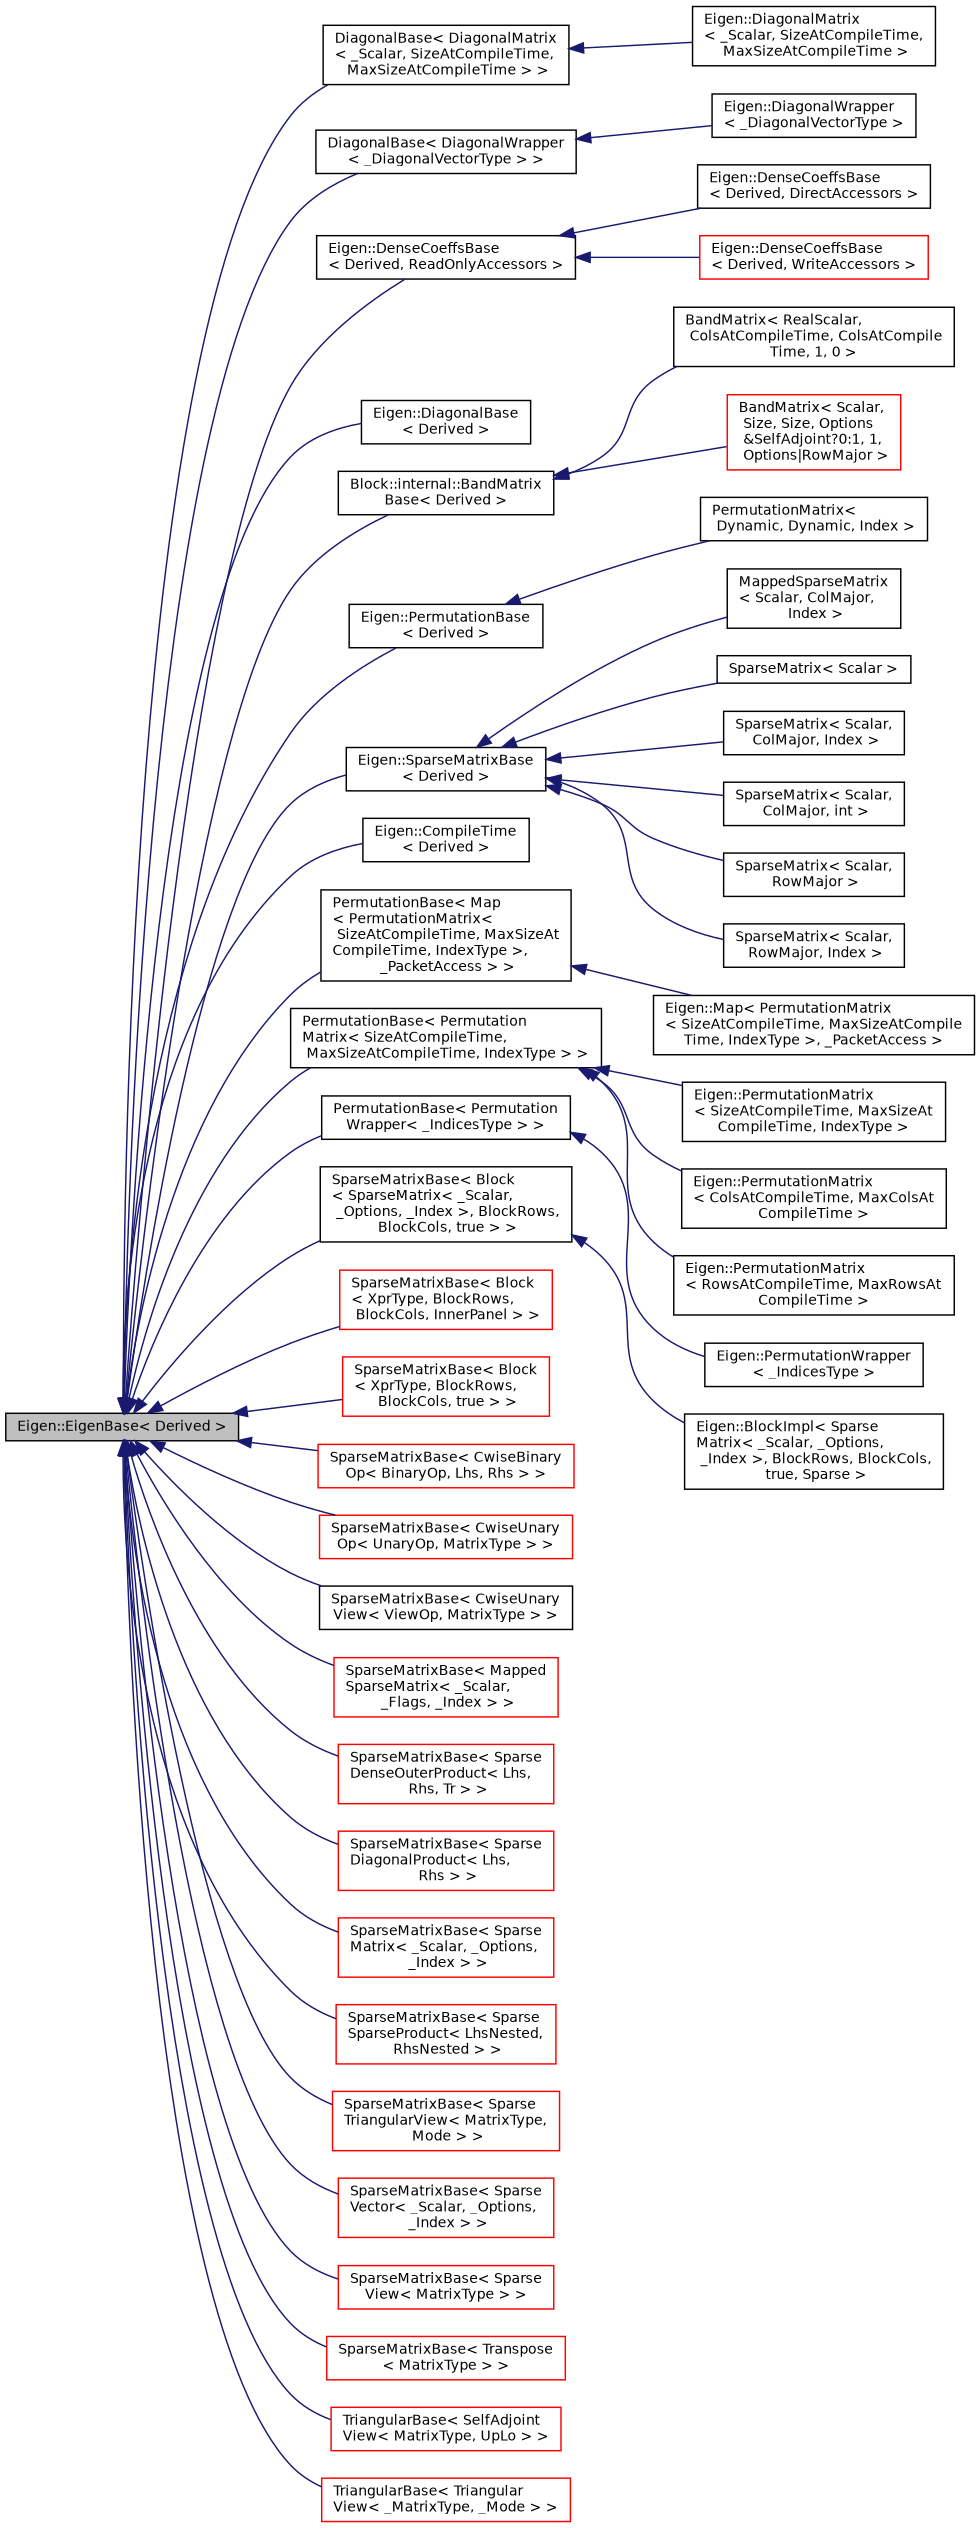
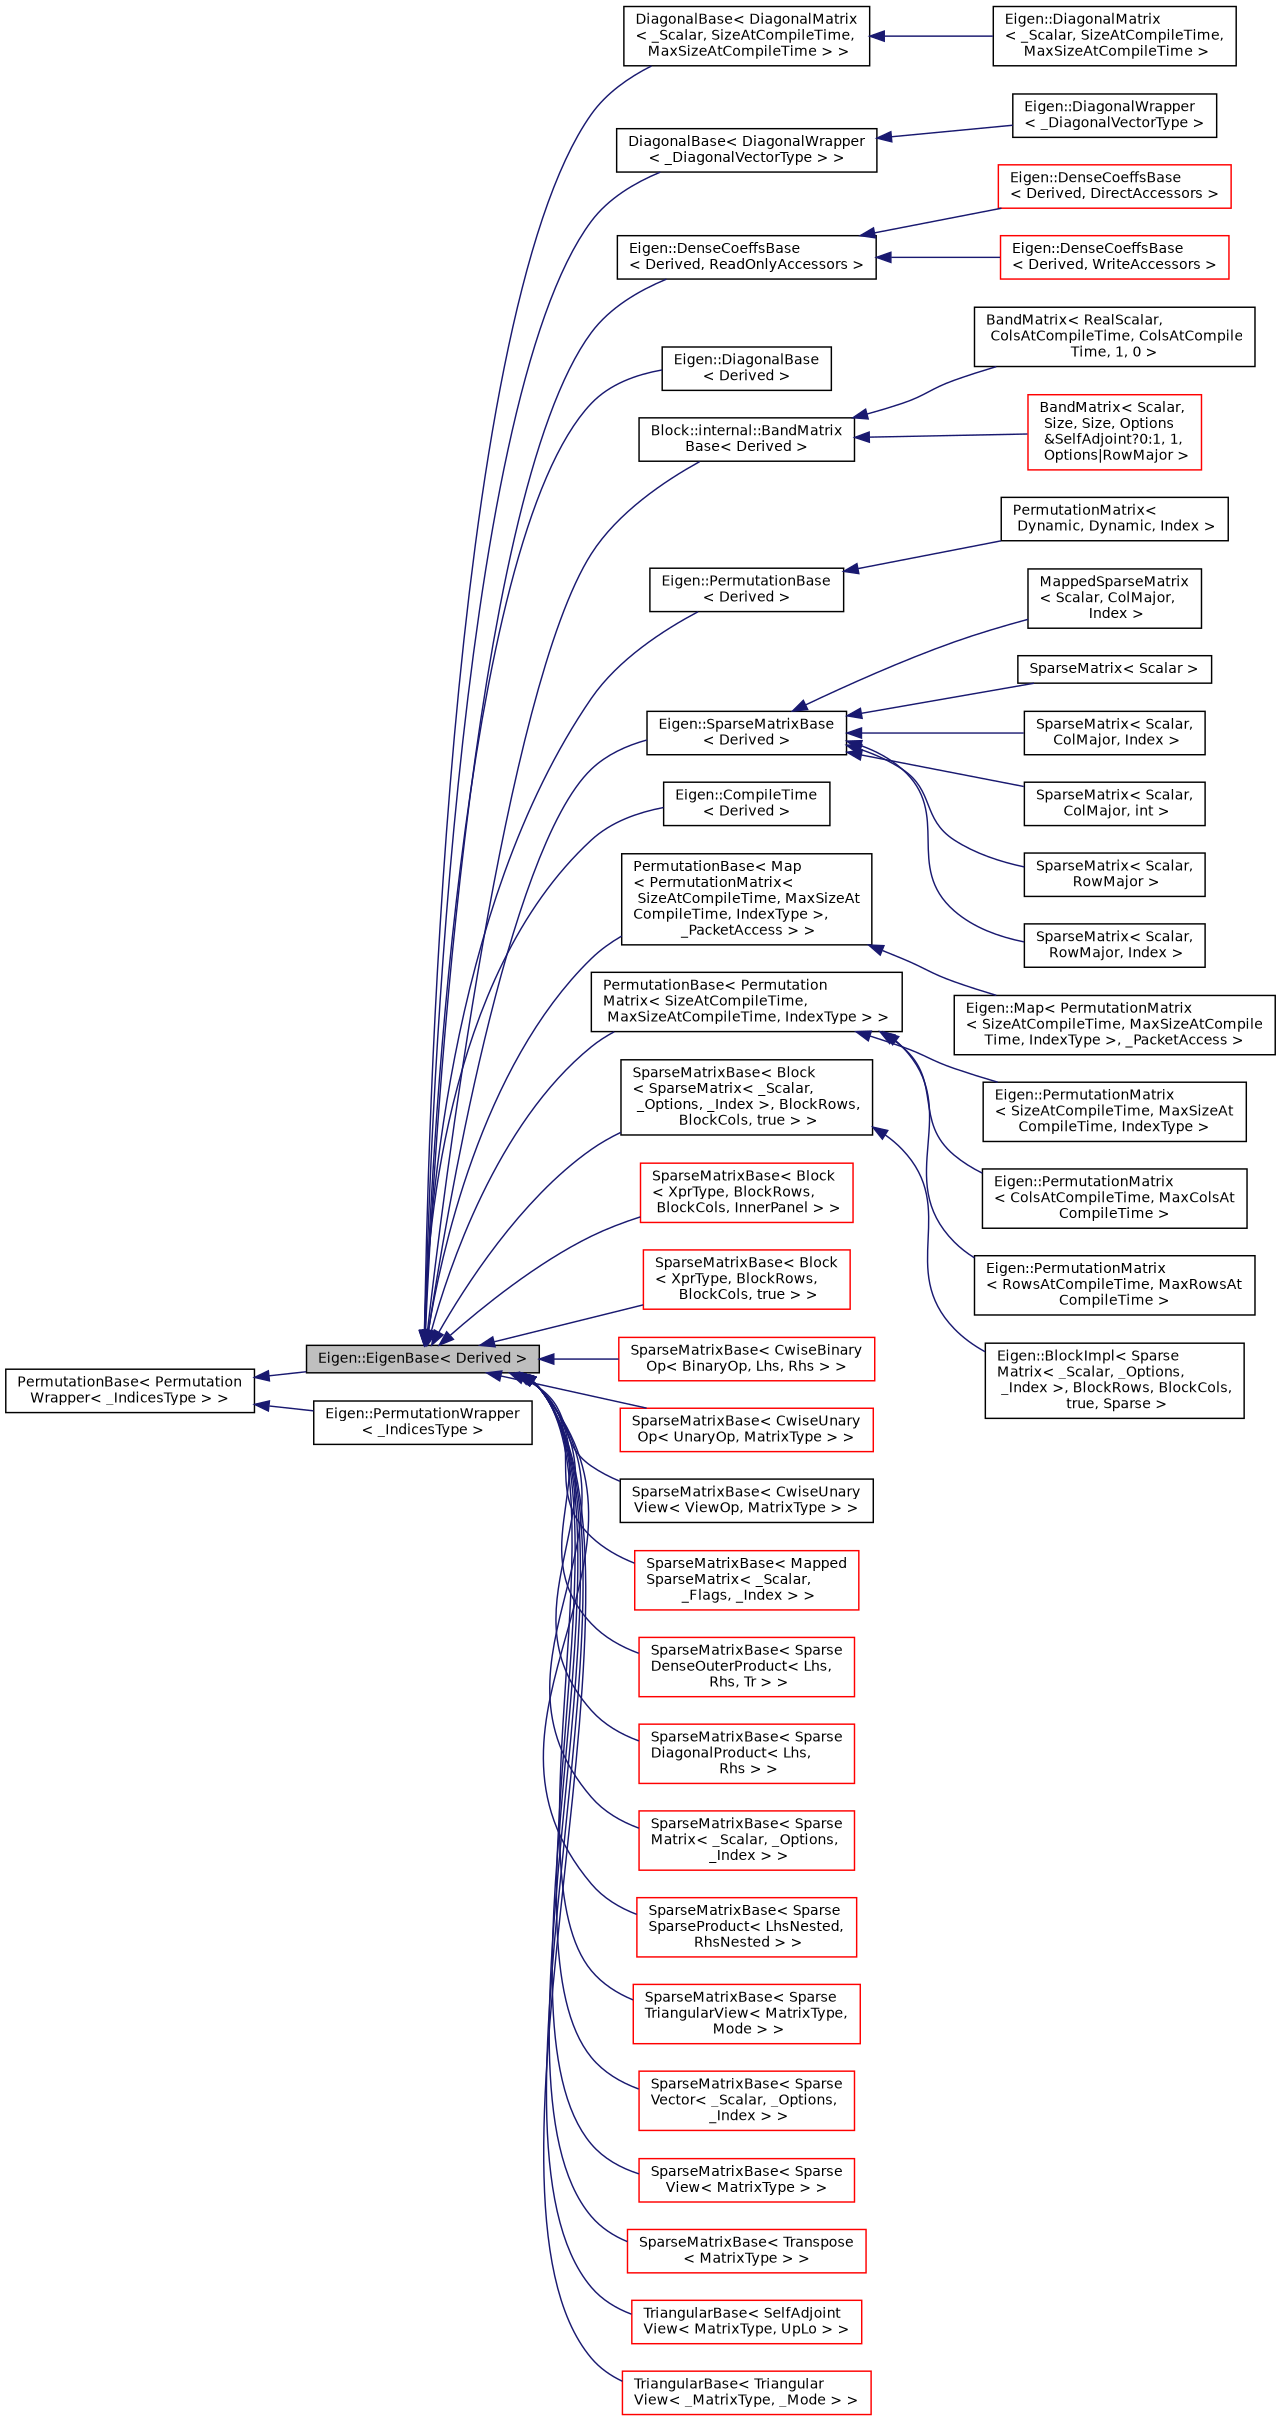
node "Eigen::DenseCoeffsBase < Derived, DirectAccessors >": color black -> red
edge "PermutationBase< Permutation Wrapper< _IndicesType > >" -> "Eigen::EigenBase< Derived >": reversed
